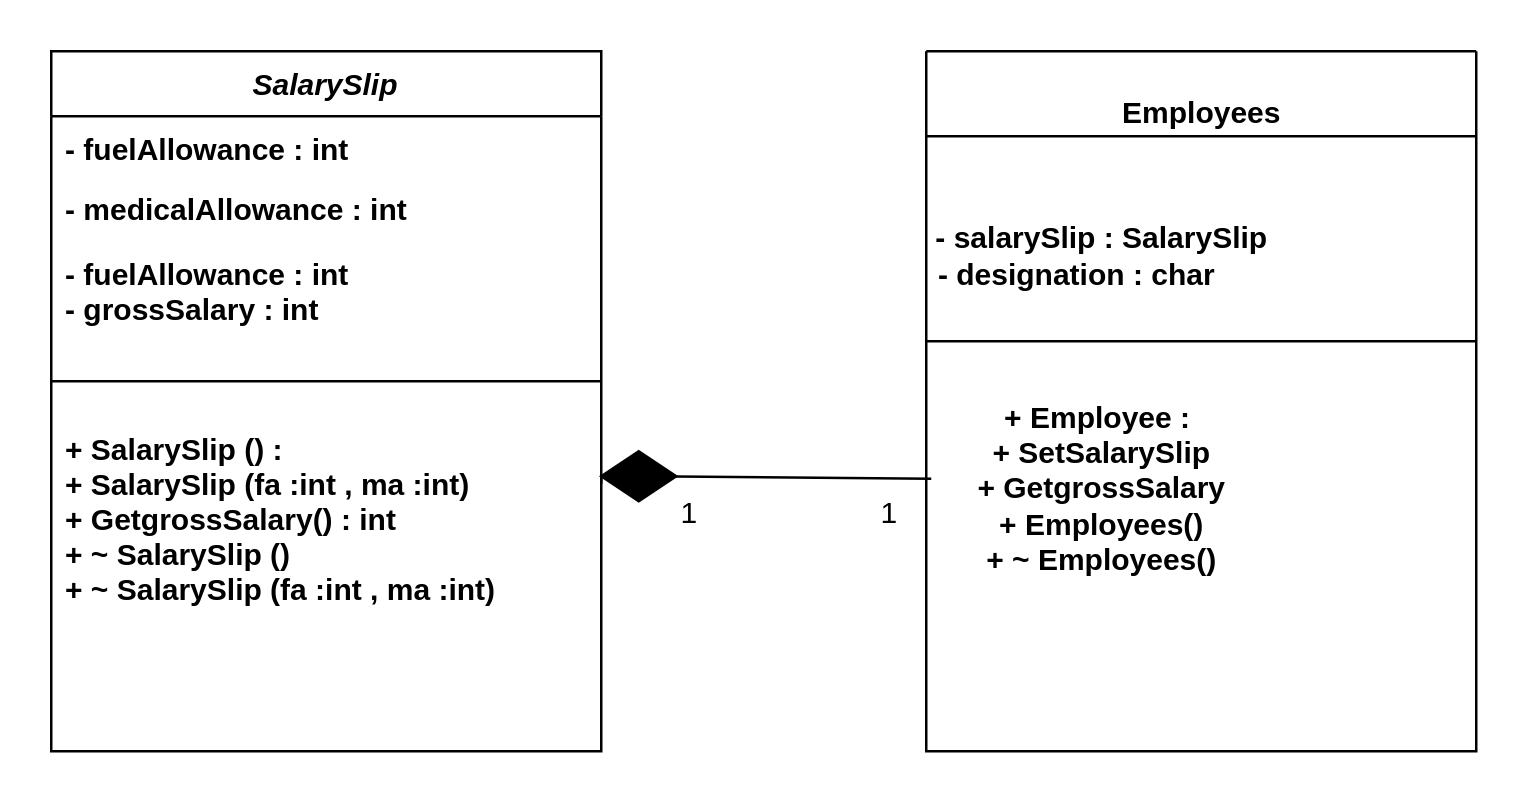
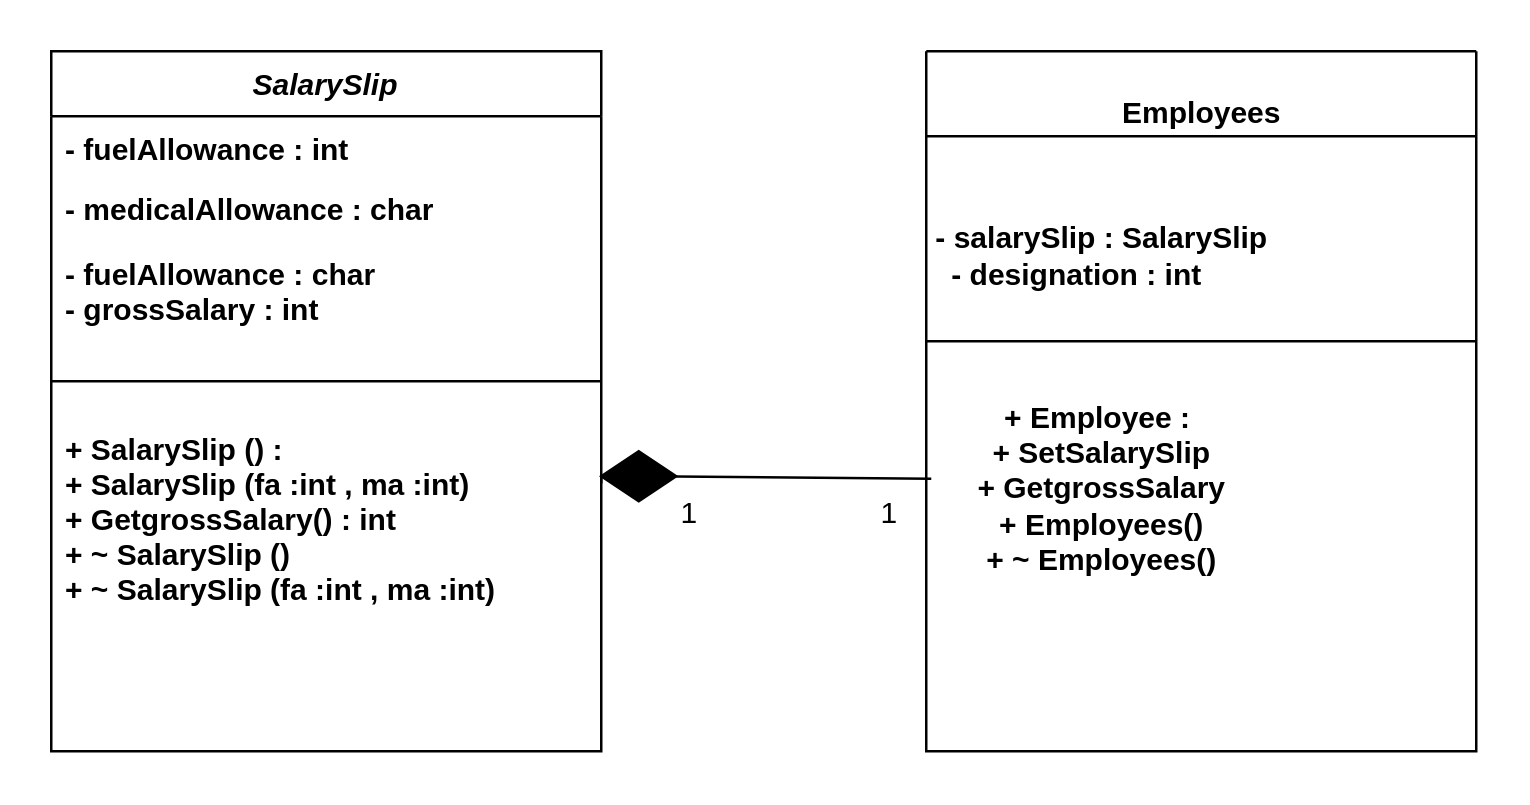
node "- medicalAllowance : int": label "- medicalAllowance : int" -> "- medicalAllowance : char"
node "- fuelAllowance : int - grossSalary : int": label "- fuelAllowance : int - grossSalary : int" -> "- fuelAllowance : char - grossSalary : int"
node "- designation : char": label "- designation : char" -> "- designation : int"
